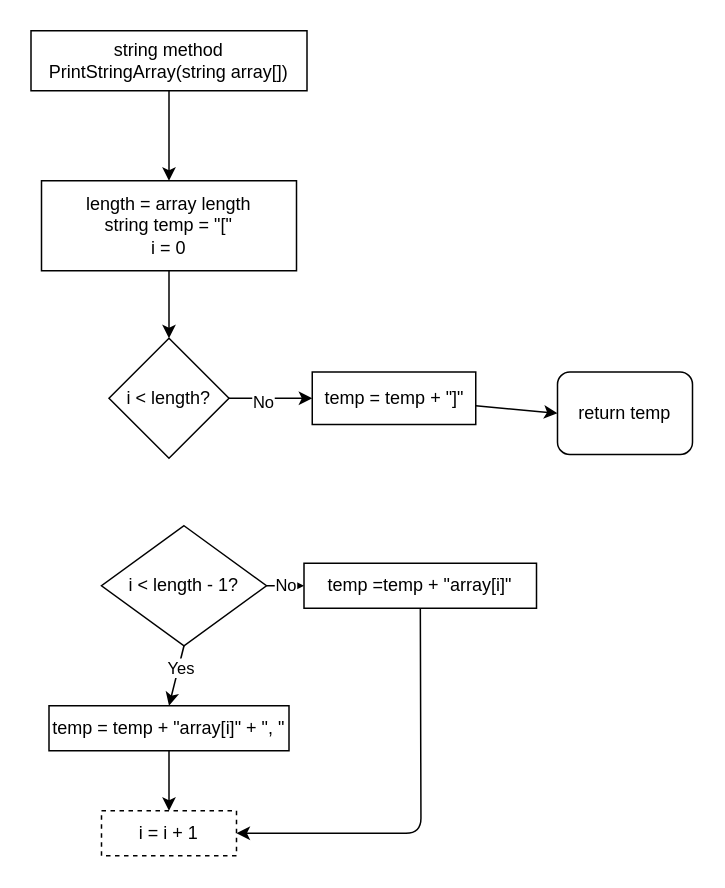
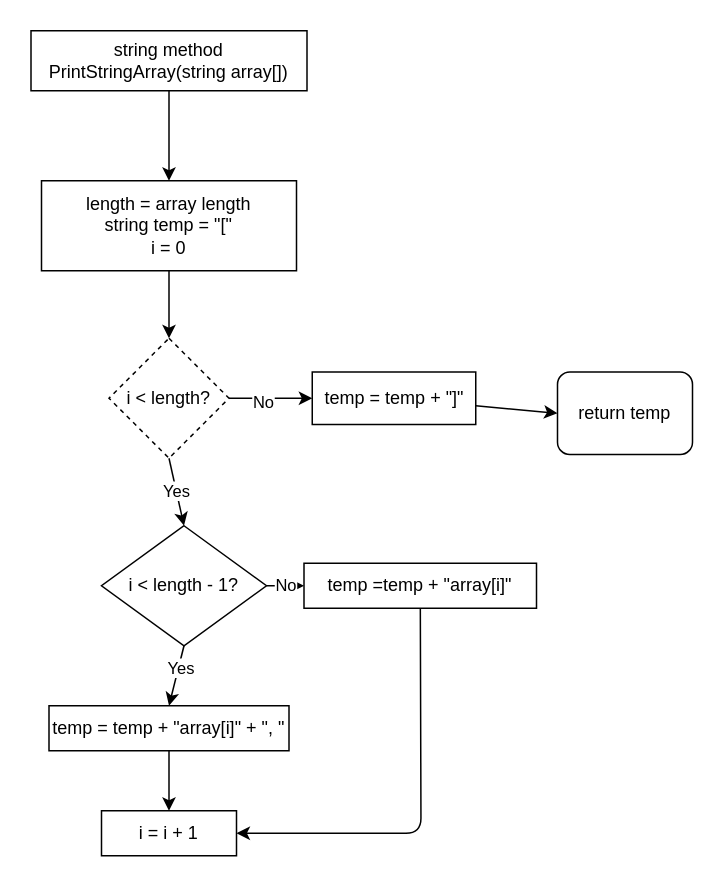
node "i < length?": style solid -> dashed
edge "i < length?" -> "i < length - 1?": added, label "Yes"
node "i = i + 1": style dashed -> solid
